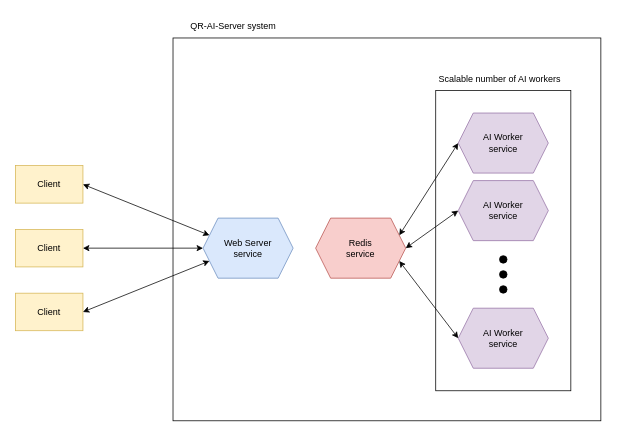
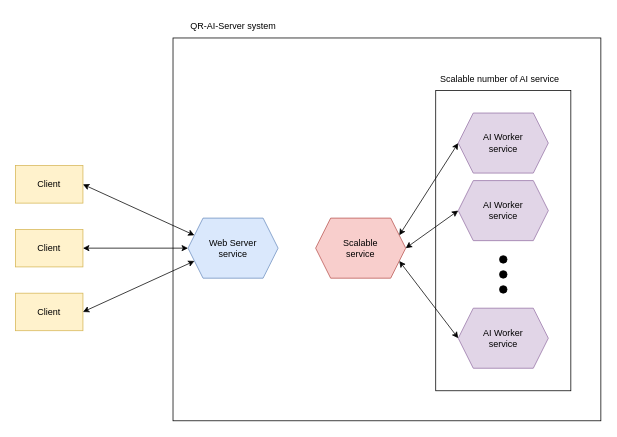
node "Scalable number of AI workers": label "Scalable number of AI workers" -> "Scalable number of AI service"
node "Web Server service": moved (248, 248) -> (233, 248)
node "Redis service": label "Redis service" -> "Scalable service"
